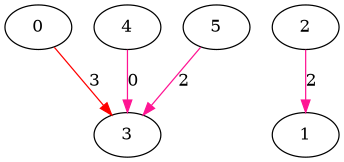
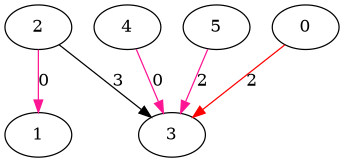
edge "2" -> "3": added, label "3"
edge "0" -> "3": label "3" -> "2"
edge "2" -> "1": label "2" -> "0"
